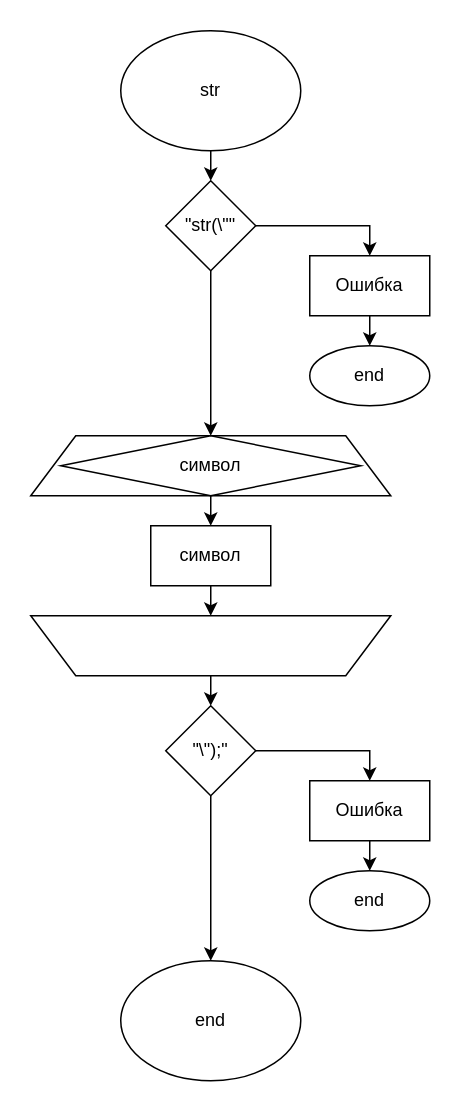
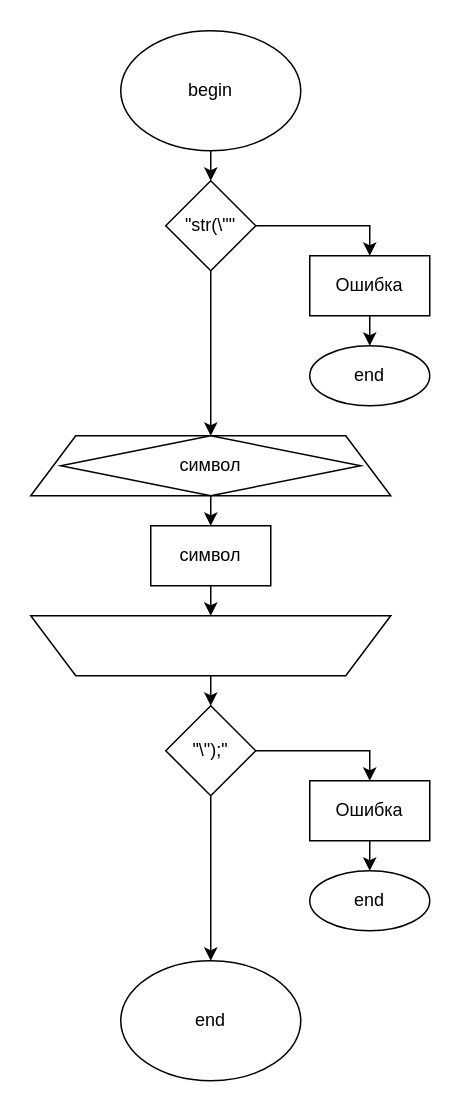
node "str": label "str" -> "begin"
